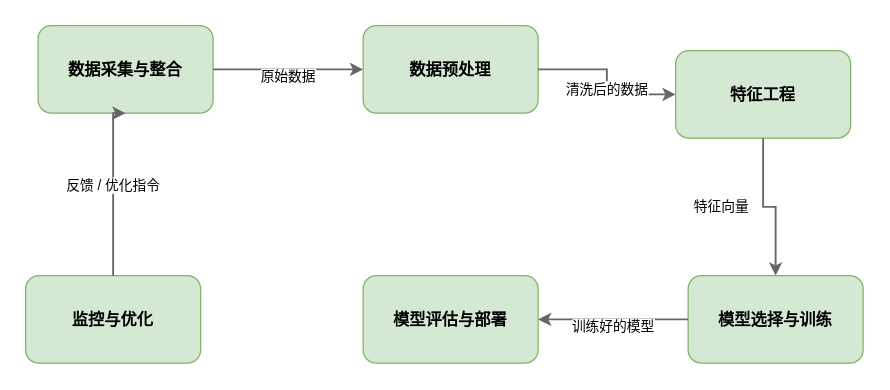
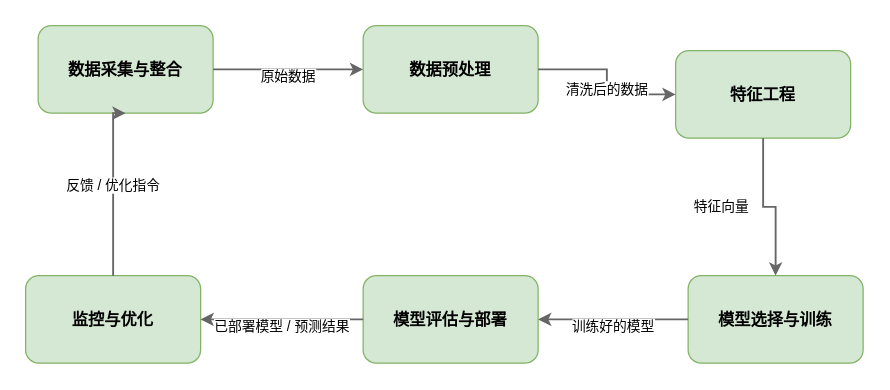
edge "模型评估与部署" -> "监控与优化": added, label "已部署模型 / 预测结果"
